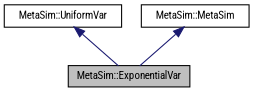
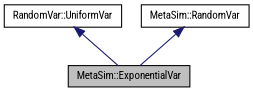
node "MetaSim::UniformVar": label "MetaSim::UniformVar" -> "RandomVar::UniformVar"
node "MetaSim::MetaSim": label "MetaSim::MetaSim" -> "MetaSim::RandomVar"
